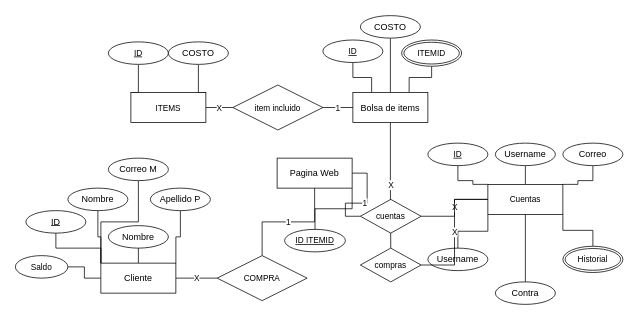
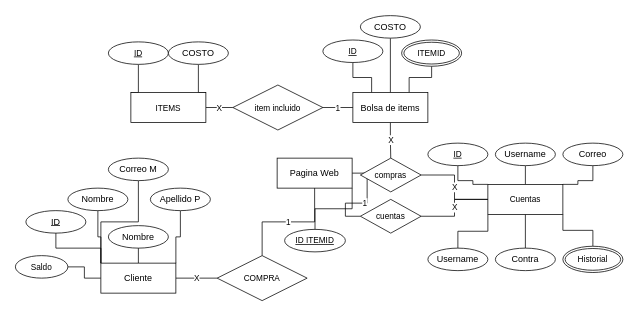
node "compras": moved (391, 265) -> (391, 175)
node "Contra": moved (525, 293) -> (525, 259)
